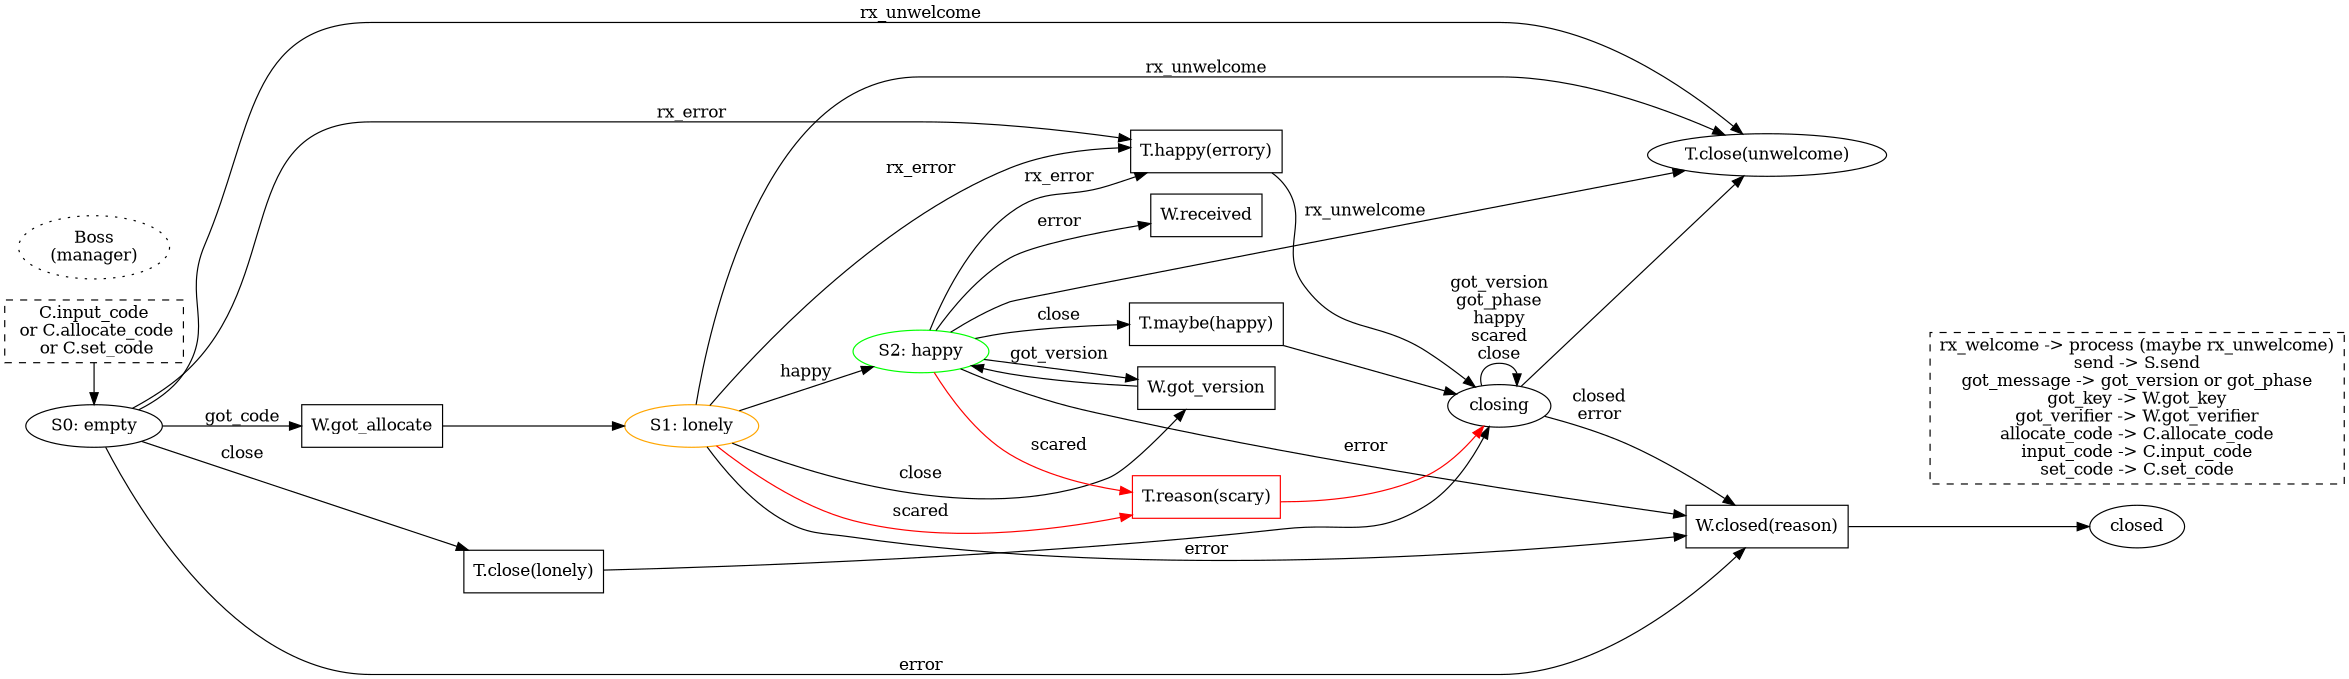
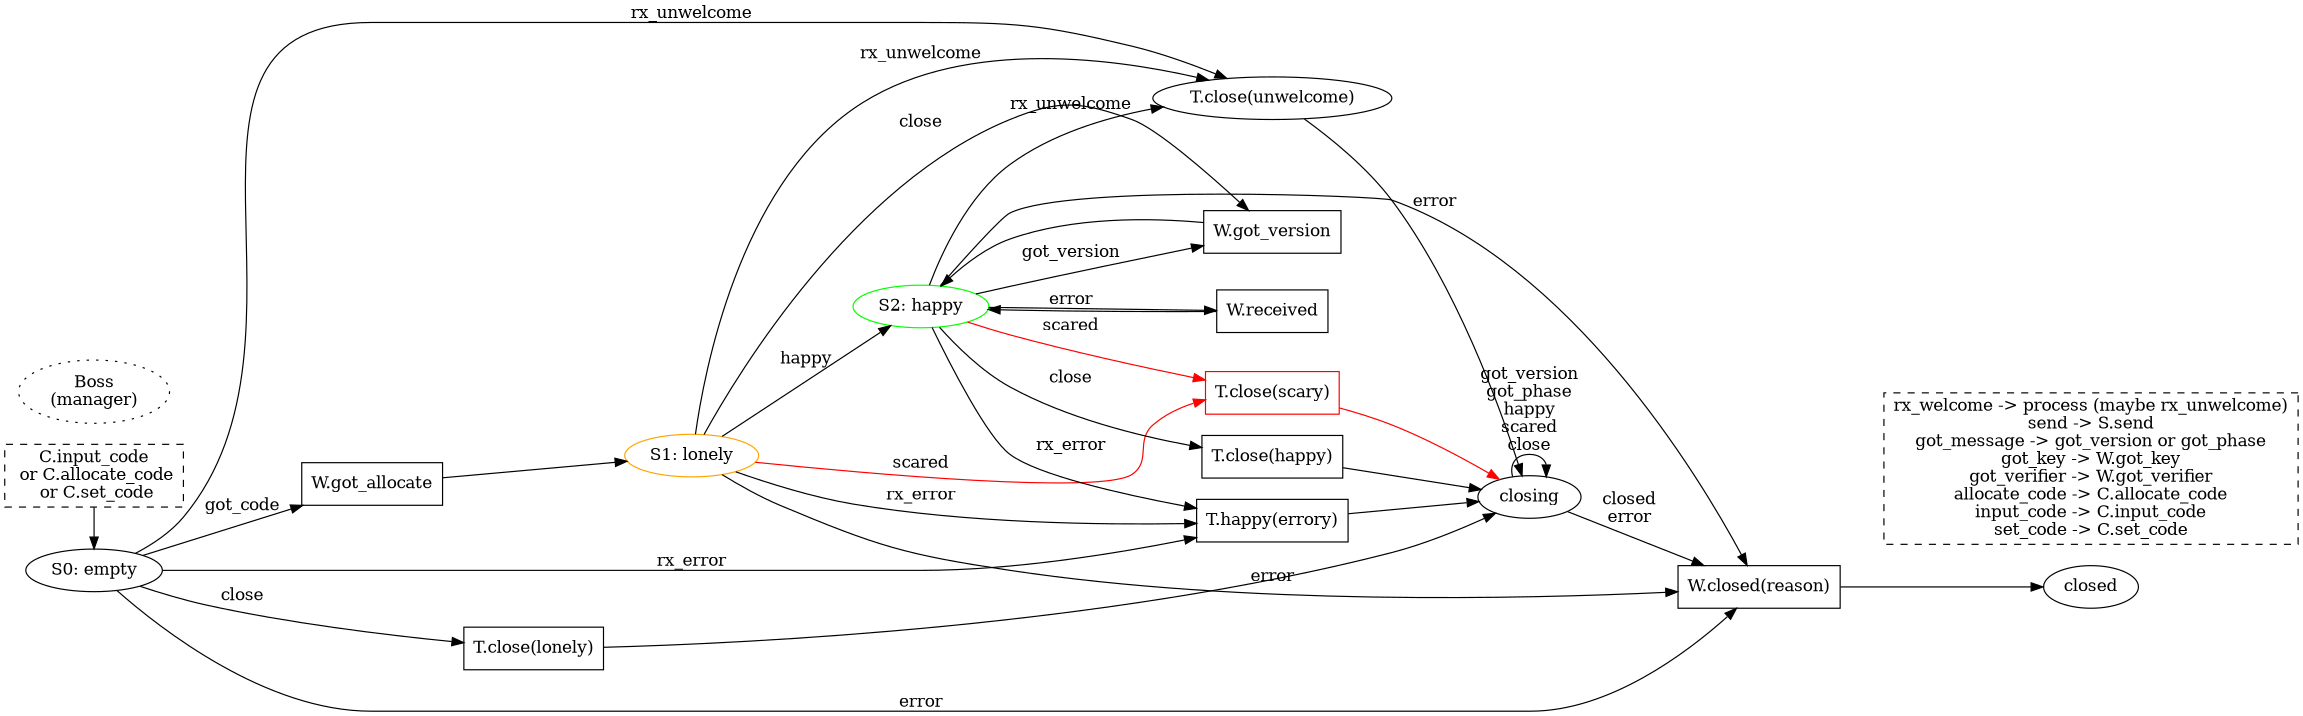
edge "closing" -> "T.close(unwelcome)": reversed
edge "W.received" -> "S2: happy": added
node "T.maybe(happy)": label "T.maybe(happy)" -> "T.close(happy)"
node "T.reason(scary)": label "T.reason(scary)" -> "T.close(scary)"
